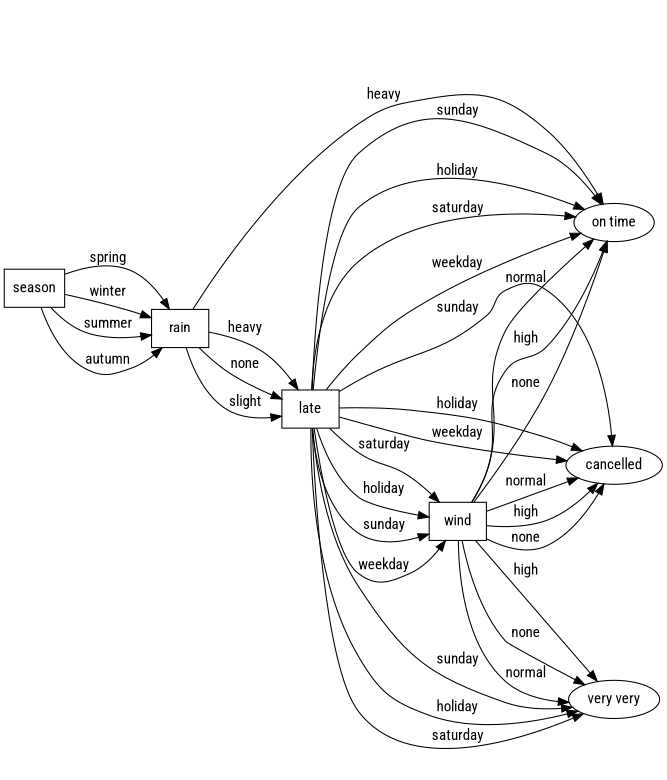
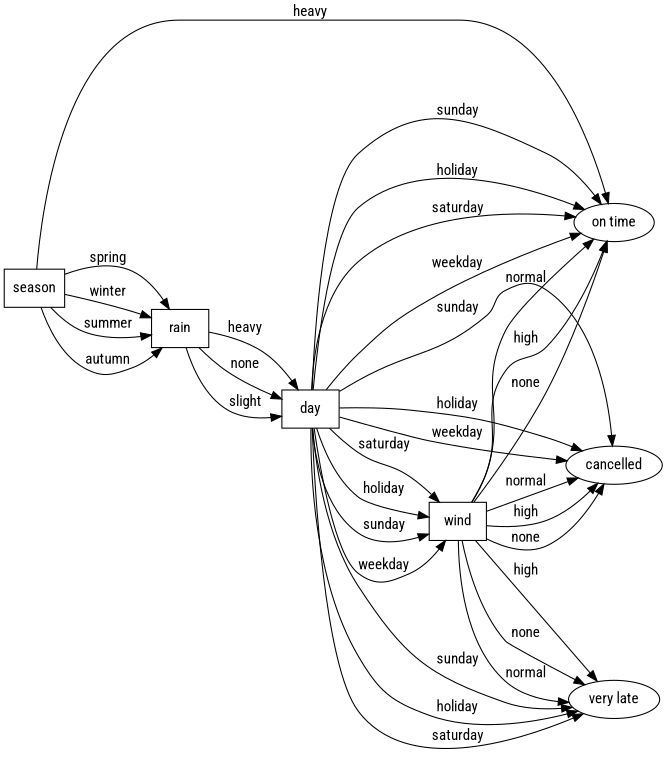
edge "rain" -> "on time": now "season" -> "on time"
node "late": label "late" -> "day"
node "very very": label "very very" -> "very late"
